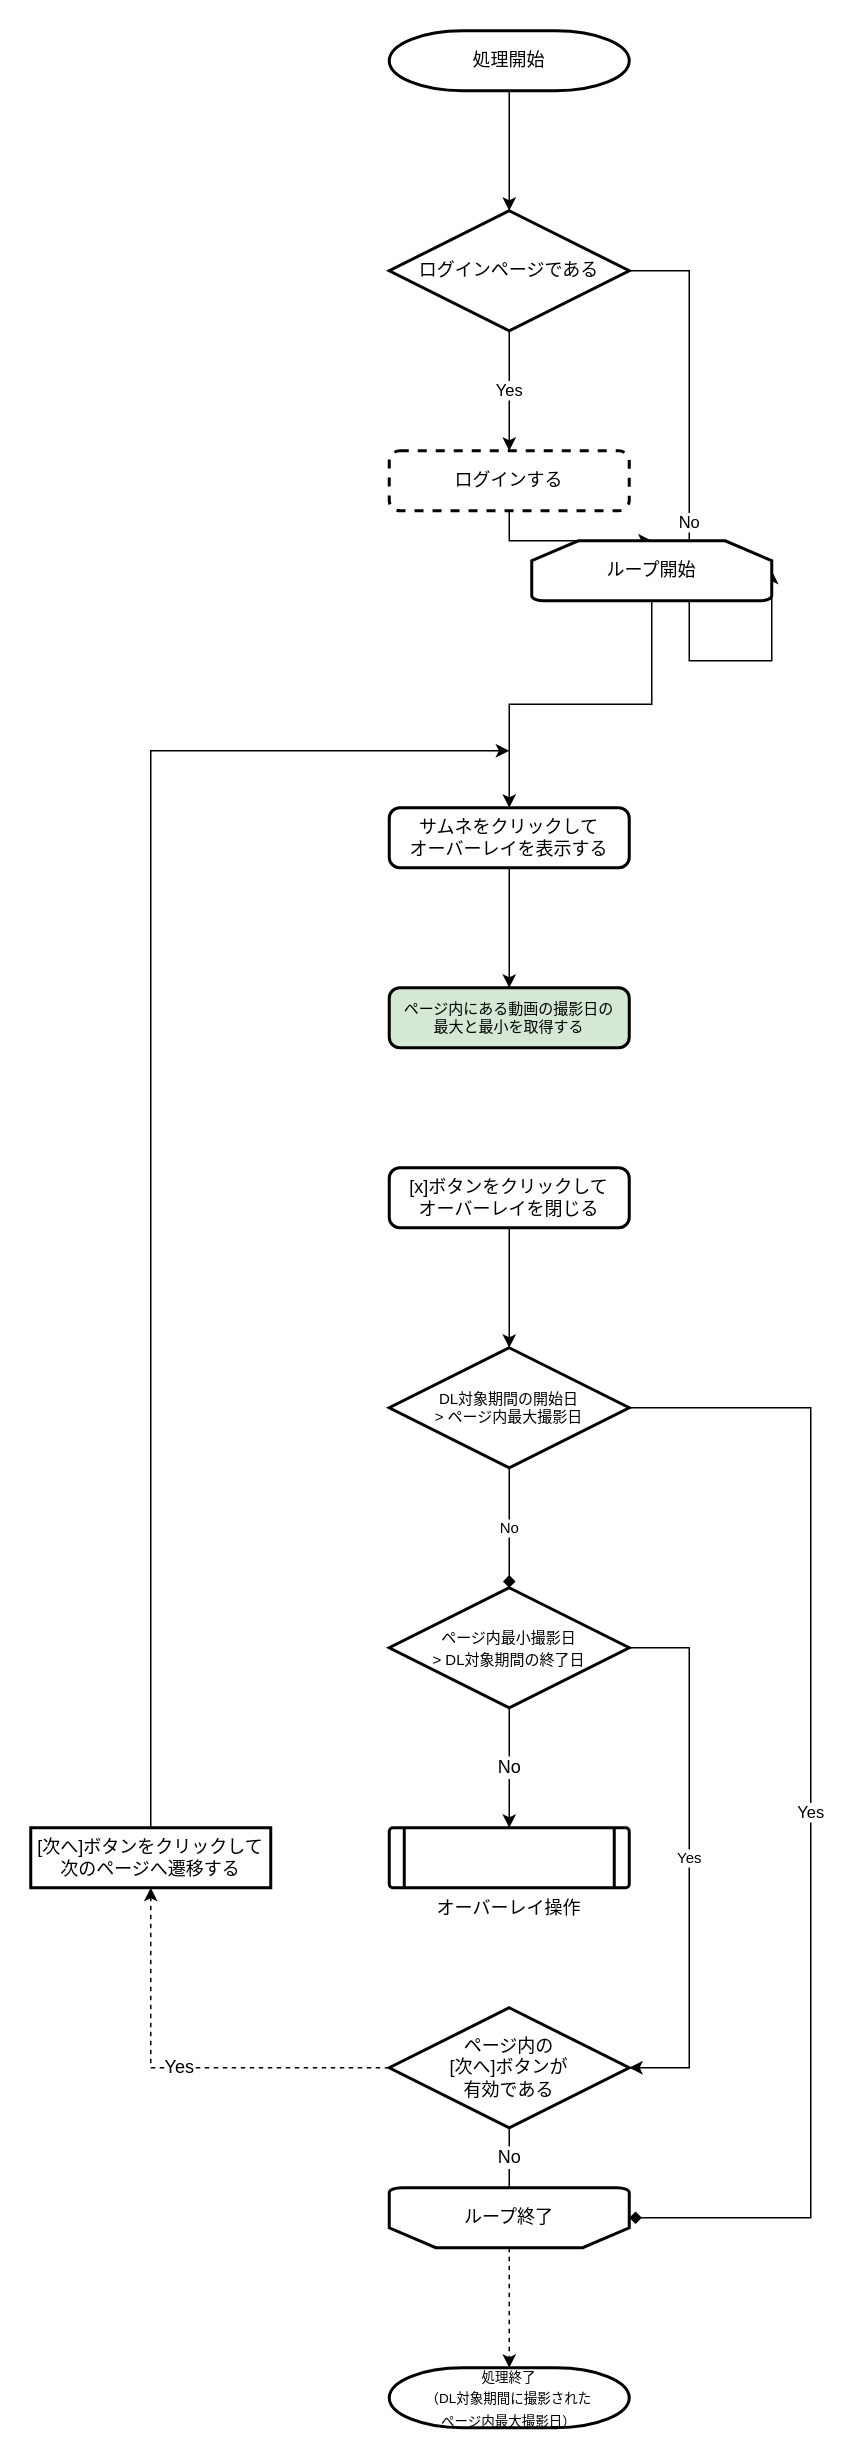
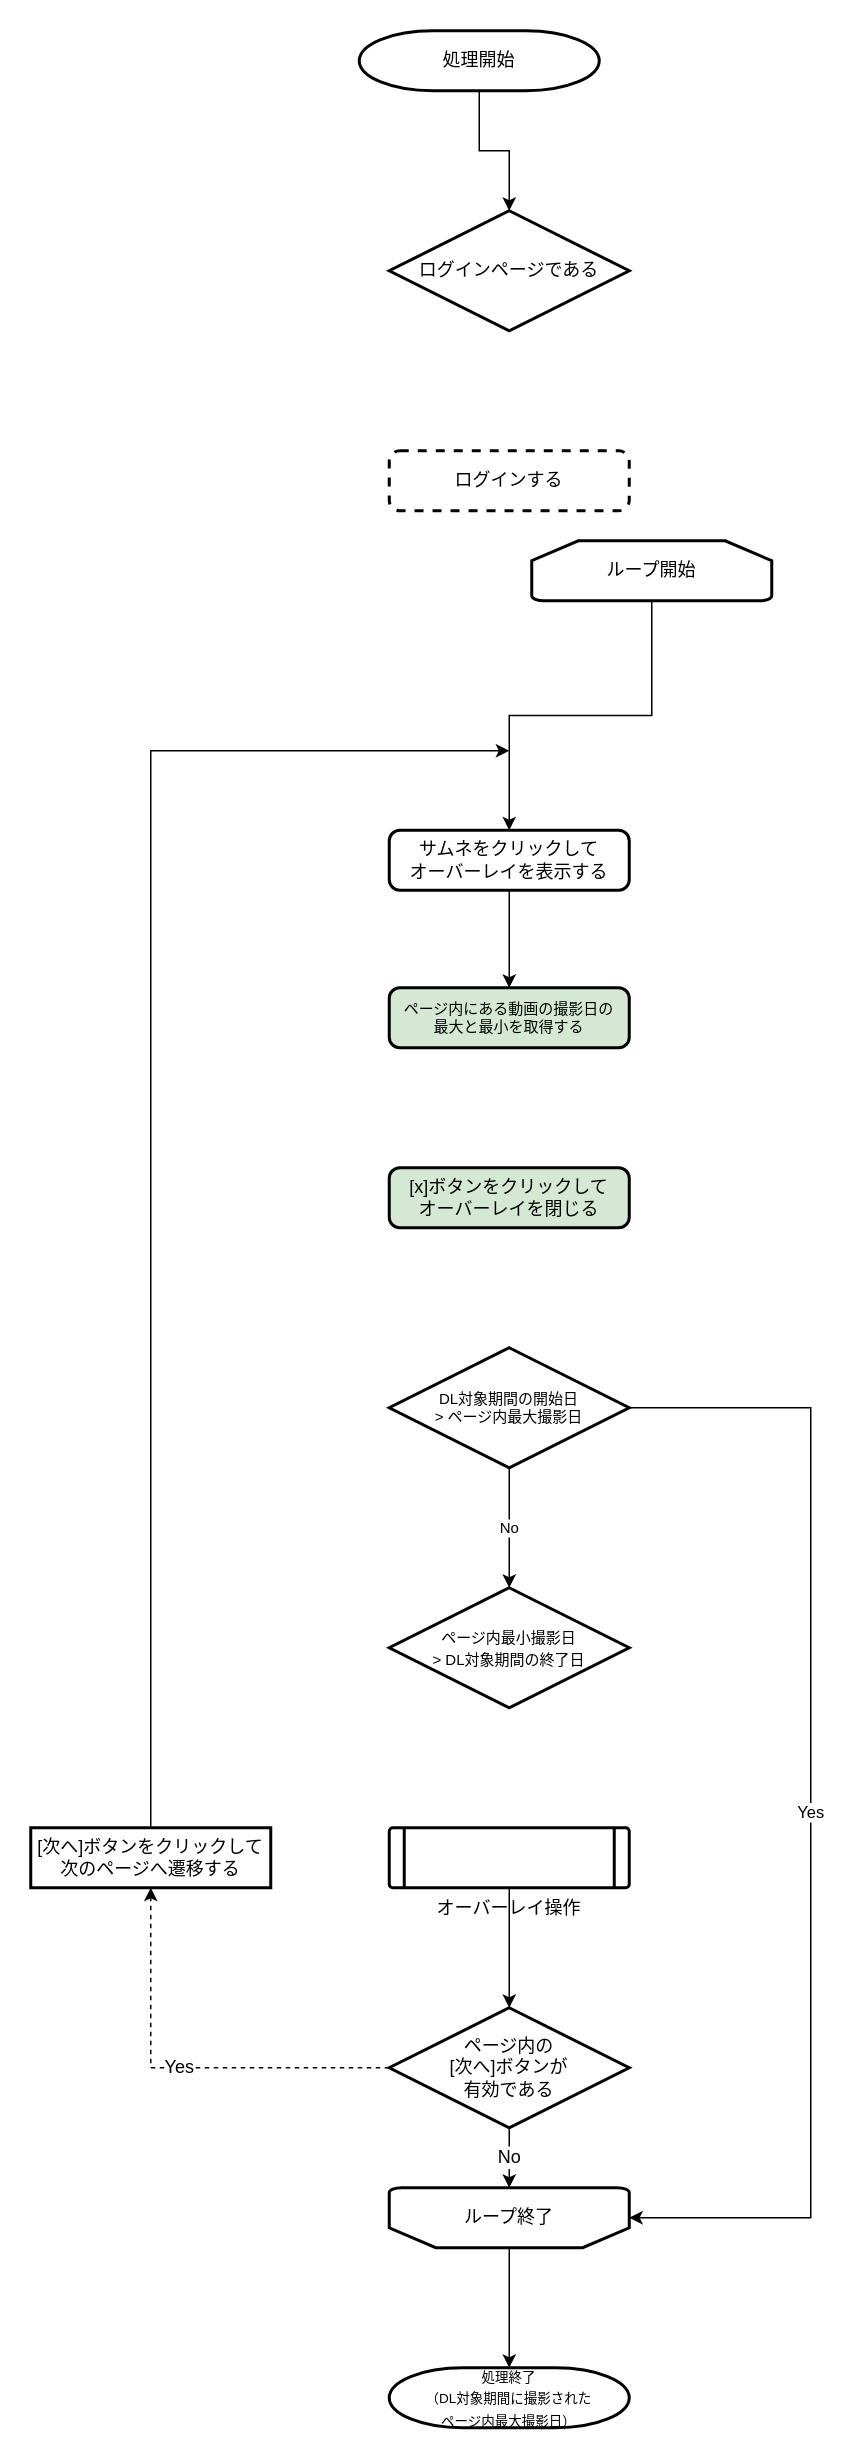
node "処理開始": moved (509, 61) -> (479, 61)
edge "ログインページである" -> "ループ開始": removed, label "No"
edge "ログインページである" -> "ログインする": removed, label "Yes"
edge "ログインする" -> "ループ開始": removed
node "サムネをクリックして オーバーレイを表示する": moved (509, 838) -> (509, 860)
node "[x]ボタンをクリックして オーバーレイを閉じる": fillcolor #ffffff -> #d5e8d4
edge "[x]ボタンをクリックして オーバーレイを閉じる" -> "DL対象期間の開始日> ページ内最大撮影日": removed
edge "DL対象期間の開始日> ページ内最大撮影日" -> "ページ内最小撮影日 > DL対象期間の終了日": arrowhead diamond -> classic
edge "ページ内最小撮影日 > DL対象期間の終了日" -> "オーバーレイ操作": removed, label "No"
edge "ページ内最小撮影日 > DL対象期間の終了日" -> "ページ内の [次へ]ボタンが 有効である": removed, label "Yes"
edge "オーバーレイ操作" -> "ページ内の [次へ]ボタンが 有効である": added
edge "ページ内の [次へ]ボタンが 有効である" -- "ループ終了": arrowhead none -> classic
edge "DL対象期間の開始日> ページ内最大撮影日" -> "ループ終了": arrowhead diamond -> classic
edge "ループ終了" -> "処理終了 （DL対象期間に撮影されたページ内最大撮影日）": style dashed -> solid
